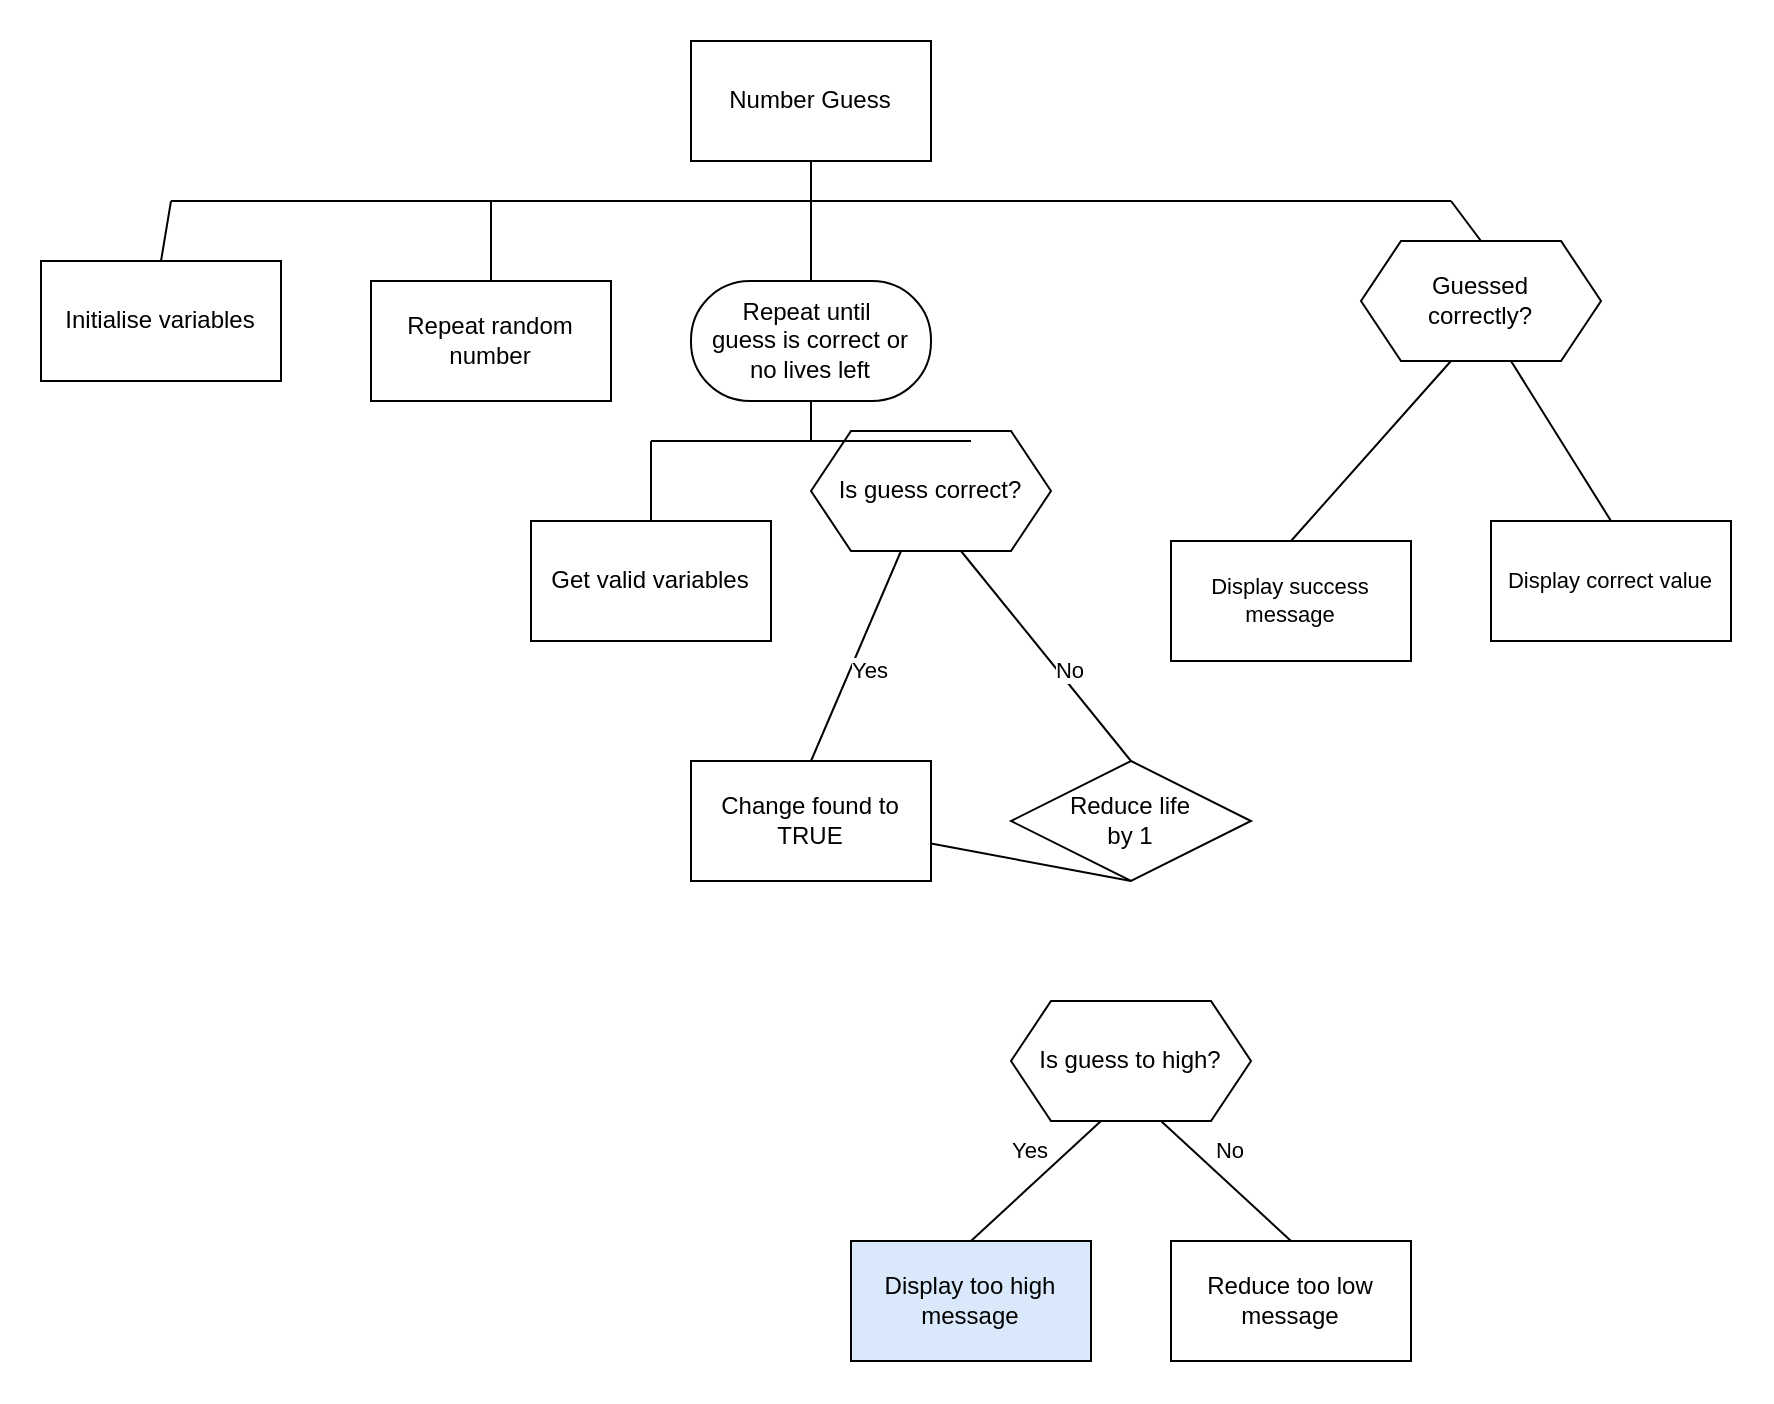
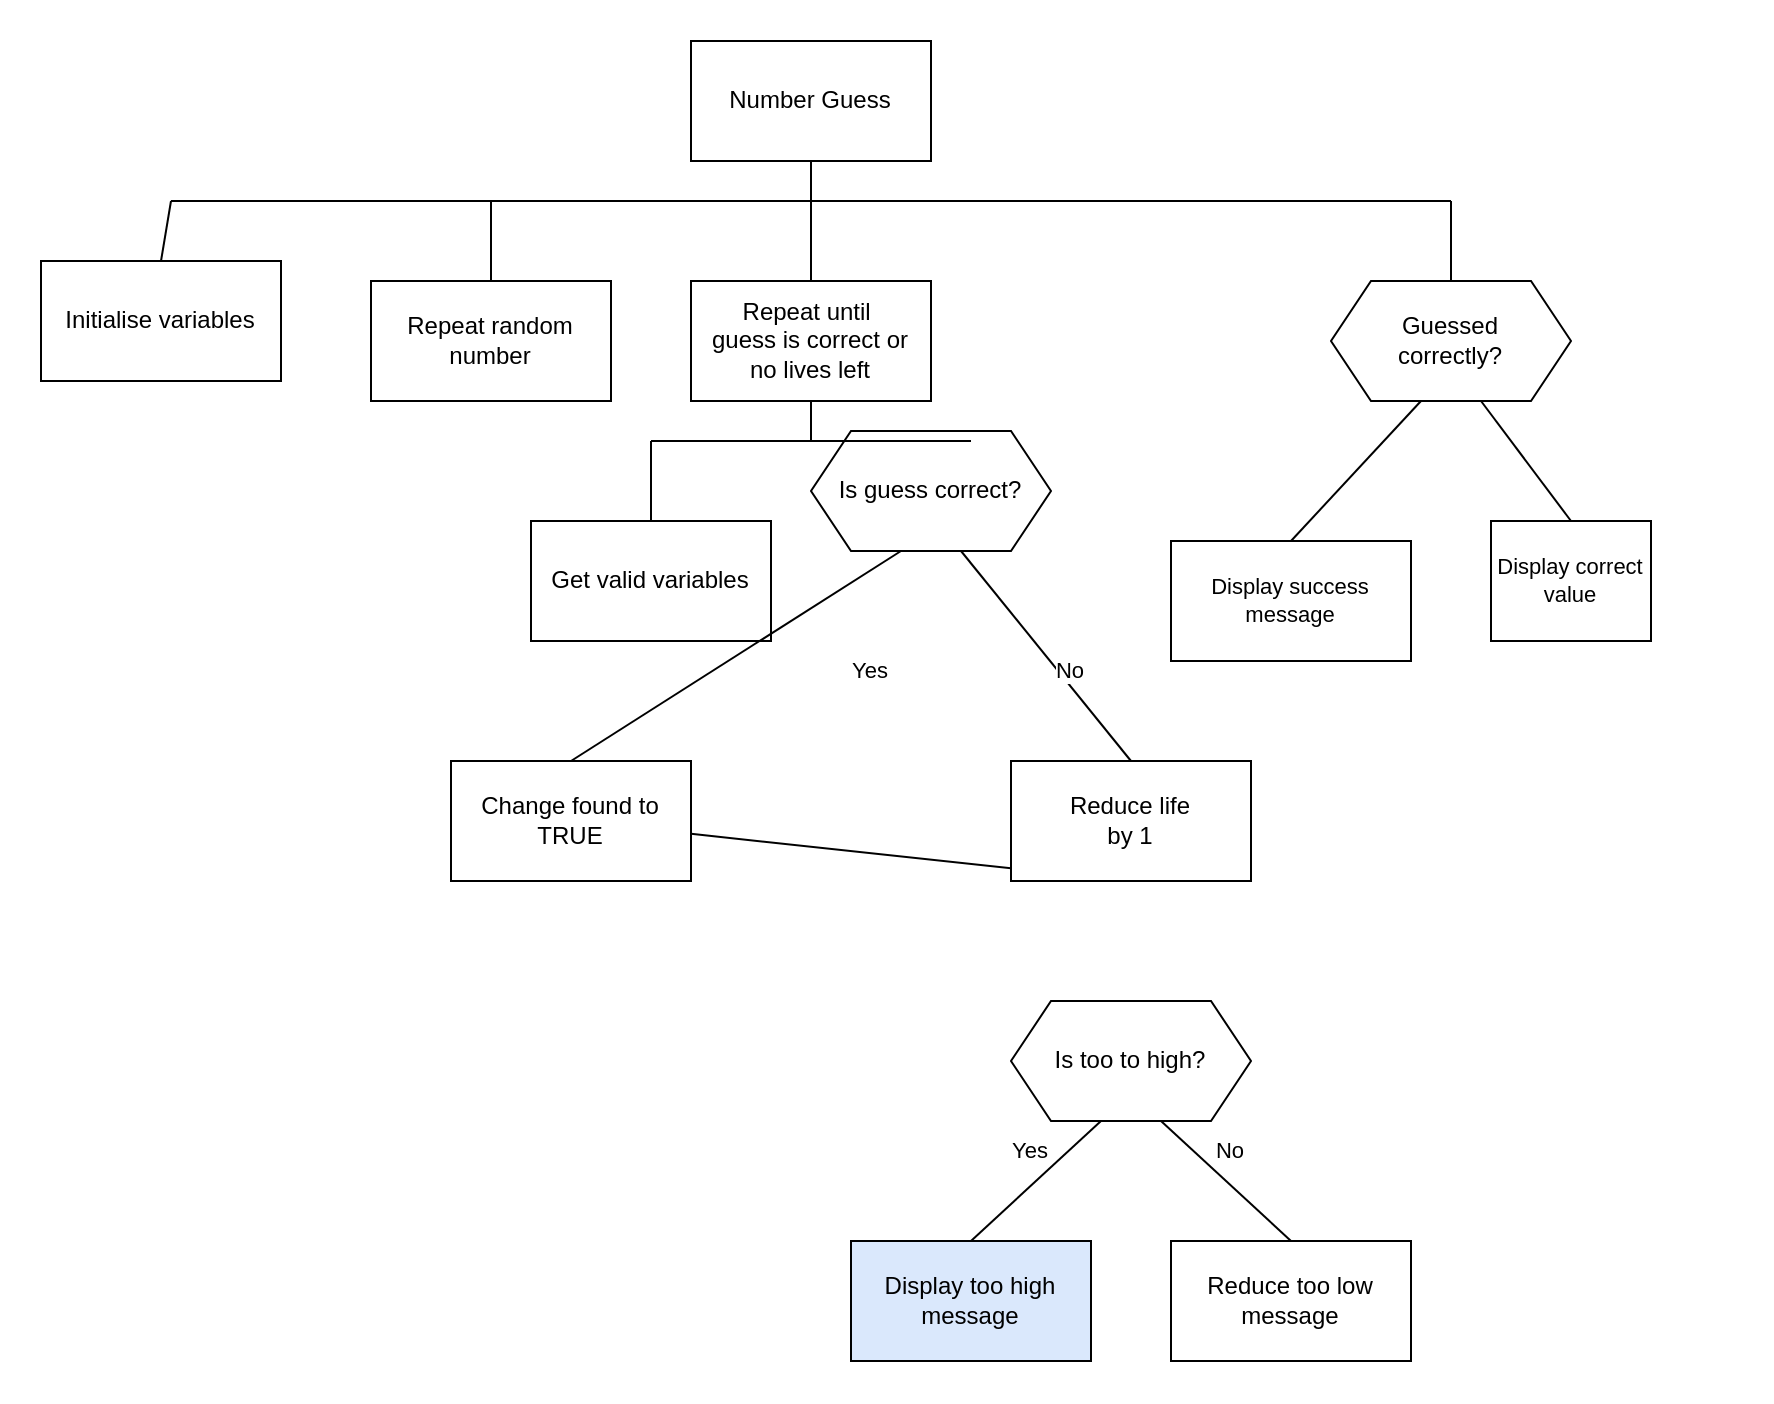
node "Guessed correctly?": moved (1481, 301) -> (1451, 341)
node "Repeat until guess is correct or no lives left": shape rounded rectangle -> rectangle
node "Display correct value": size 240x120 -> 160x120
node "Change found to TRUE": moved (811, 821) -> (571, 821)
node "Reduce life by 1": shape diamond -> rectangle
node "Is guess to high?": label "Is guess to high?" -> "Is too to high?"
